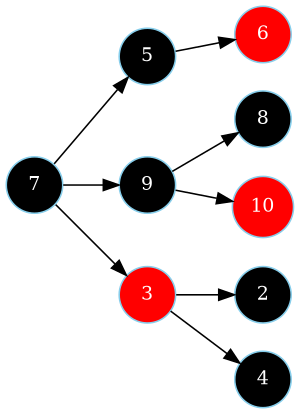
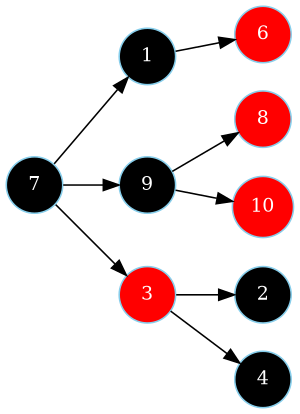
node "5": label "5" -> "1"
node "8": fillcolor black -> red
